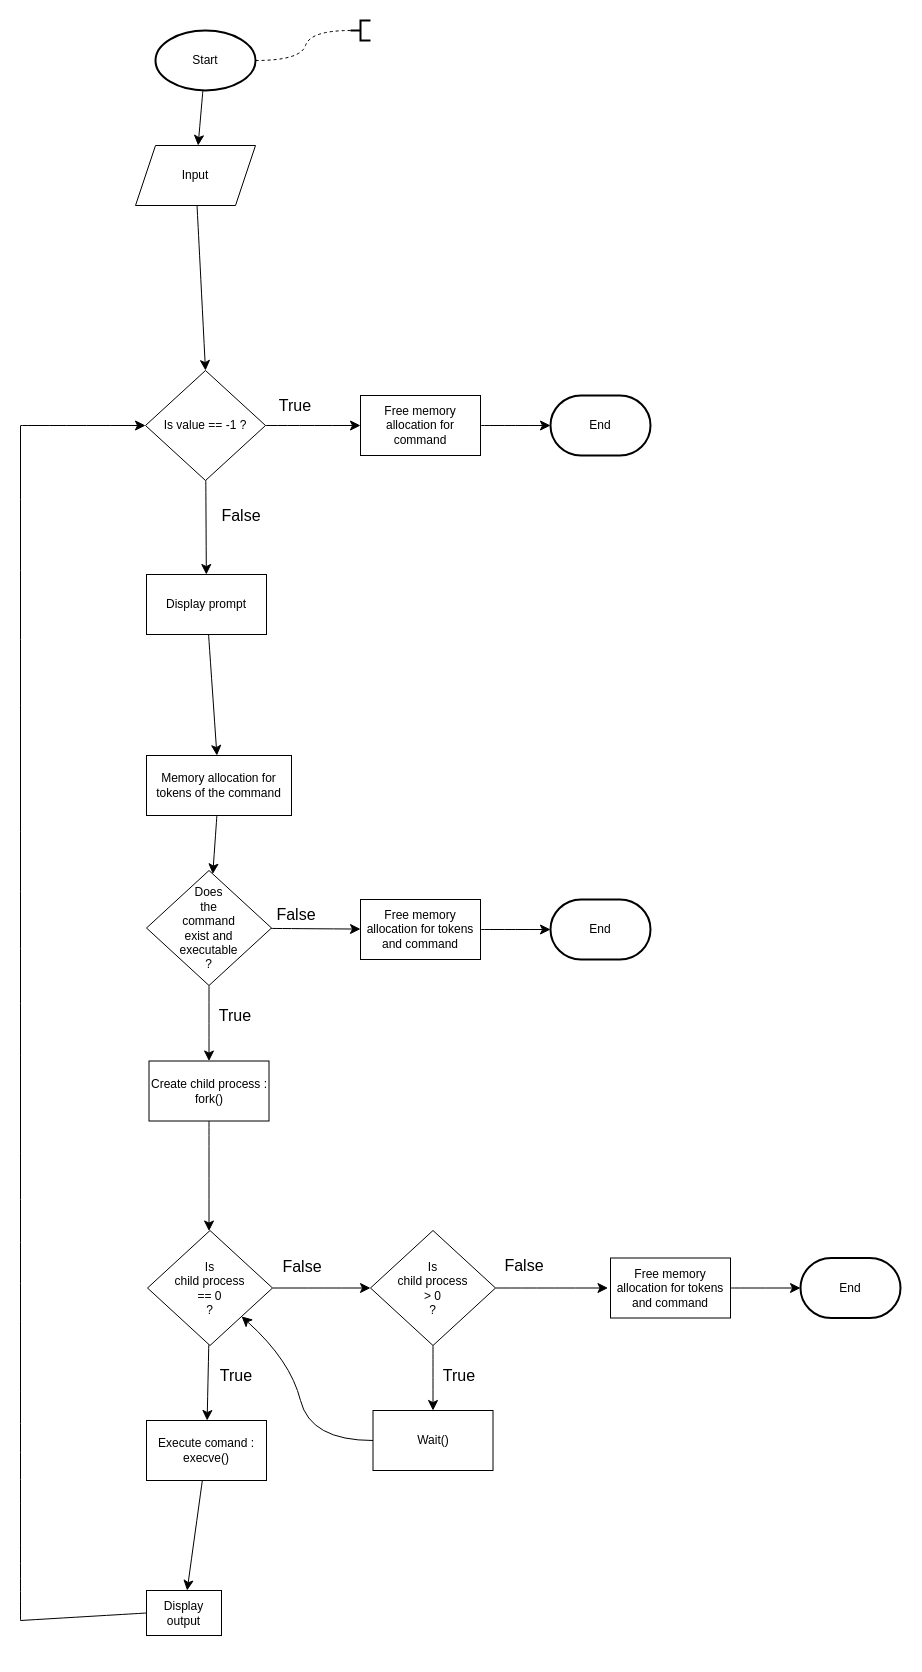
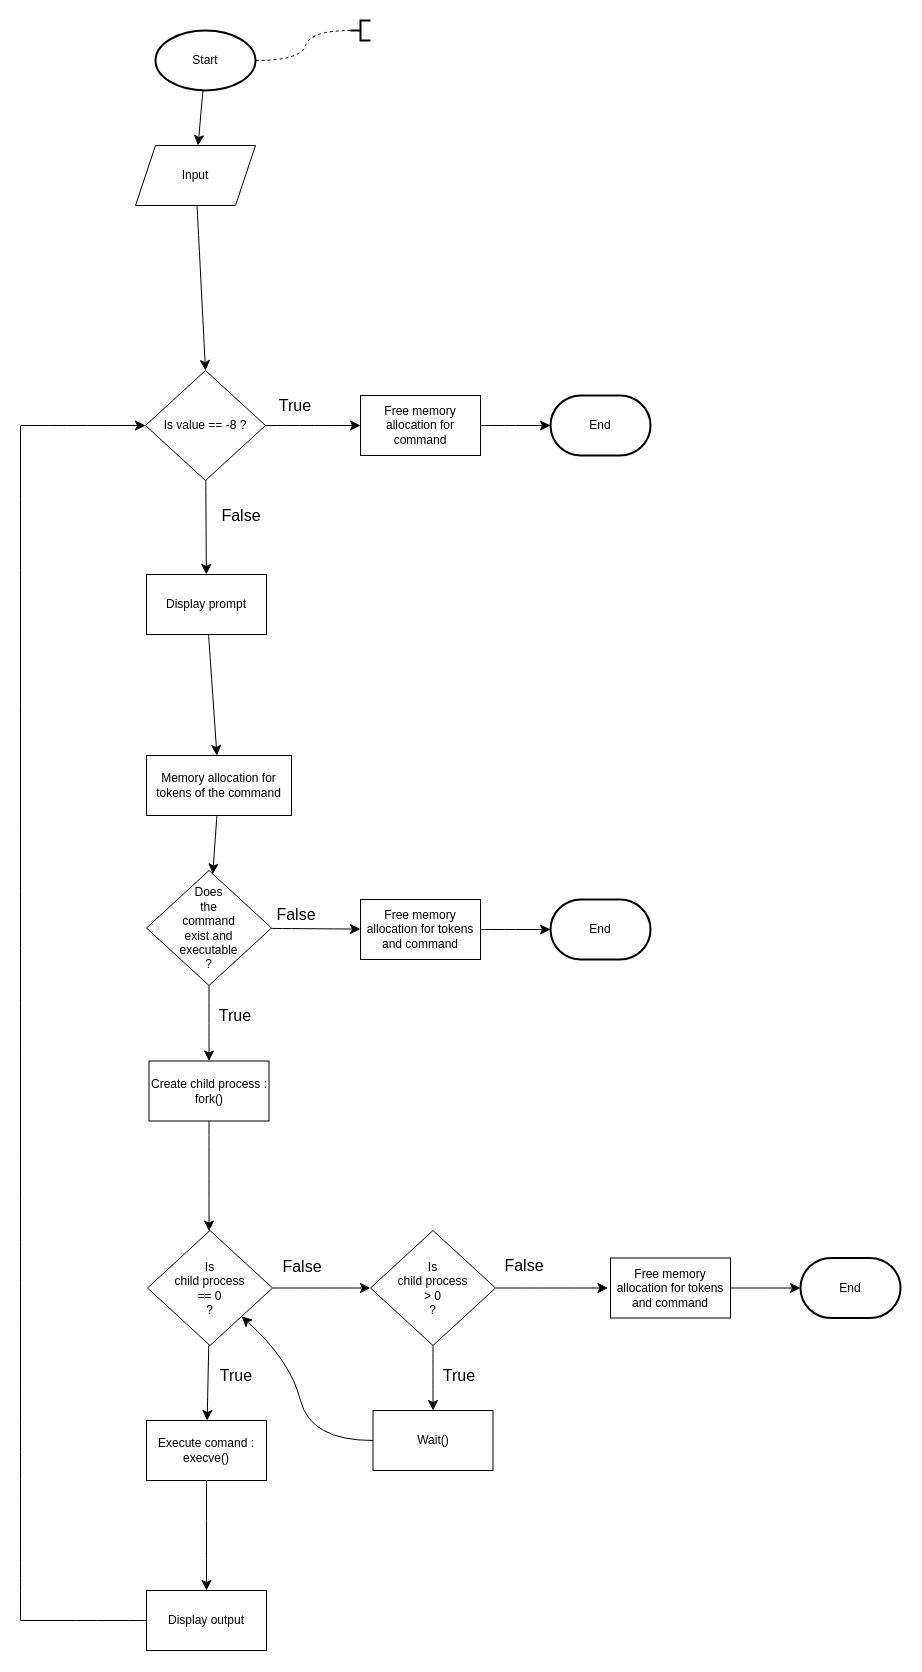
node "Is value == -1 ?": label "Is value == -1 ?" -> "Is value == -8 ?"
node "Display output": size 75x45 -> 120x60
